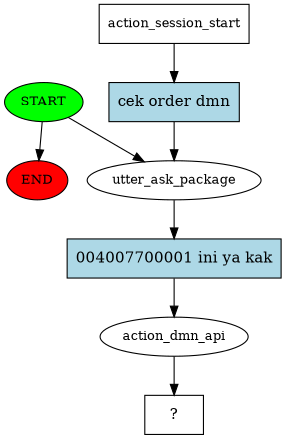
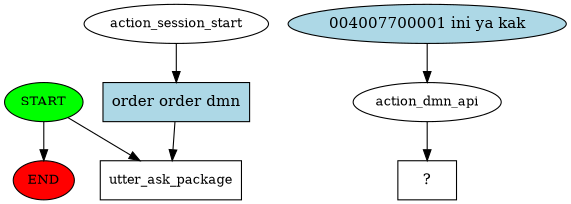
node "action_session_start": shape box -> ellipse
node "cek order dmn": label "cek order dmn" -> "order order dmn"
node "utter_ask_package": shape ellipse -> box
edge "utter_ask_package" -> "004007700001 ini ya kak": removed
node "004007700001 ini ya kak": shape box -> ellipse
